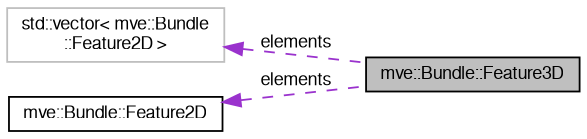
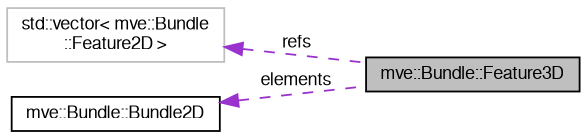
edge "mve::Bundle::Feature3D" -> "std::vector< mve::Bundle ::Feature2D >": label " elements" -> " refs"
node "mve::Bundle::Feature2D": label "mve::Bundle::Feature2D" -> "mve::Bundle::Bundle2D"
